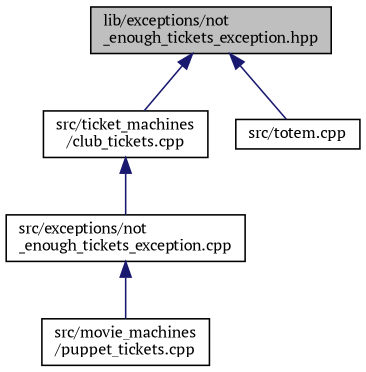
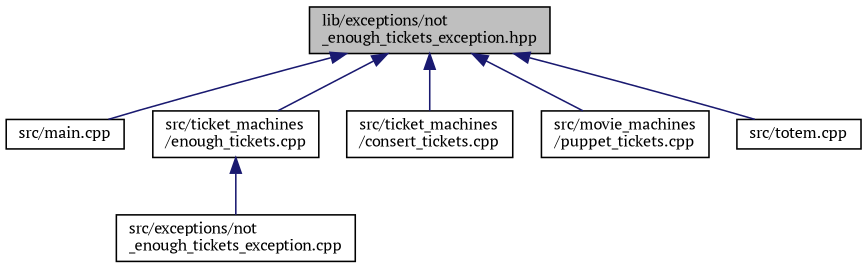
node "src/main.cpp": added
node "src/ticket_machines /club_tickets.cpp": label "src/ticket_machines /club_tickets.cpp" -> "src/ticket_machines /enough_tickets.cpp"
node "src/ticket_machines /consert_tickets.cpp": added
edge "src/movie_machines /puppet_tickets.cpp" -> "src/exceptions/not _enough_tickets_exception.cpp": now "src/movie_machines /puppet_tickets.cpp" -> "lib/exceptions/not _enough_tickets_exception.hpp"
